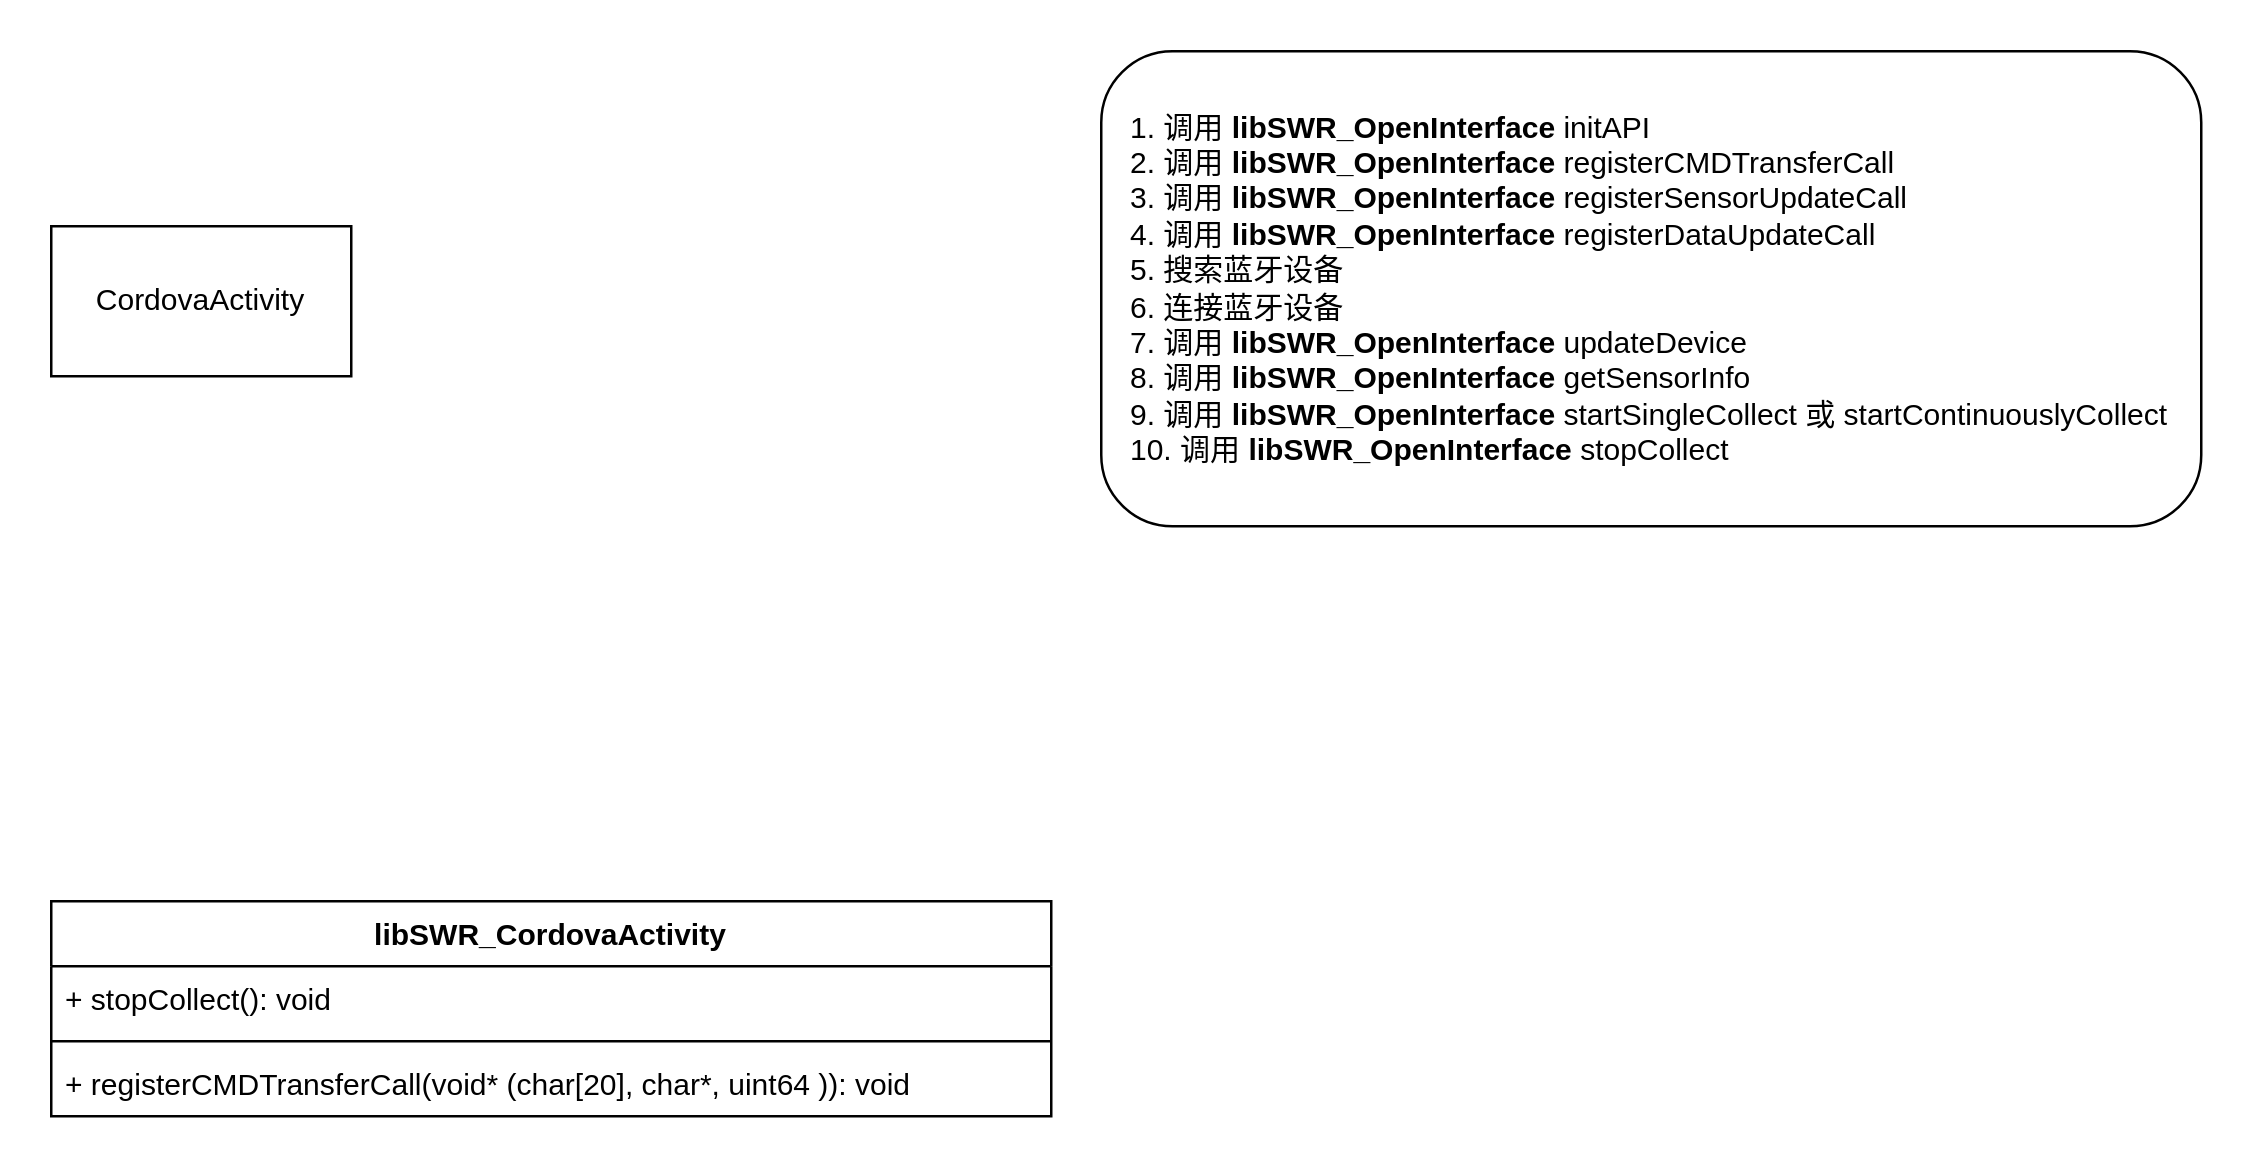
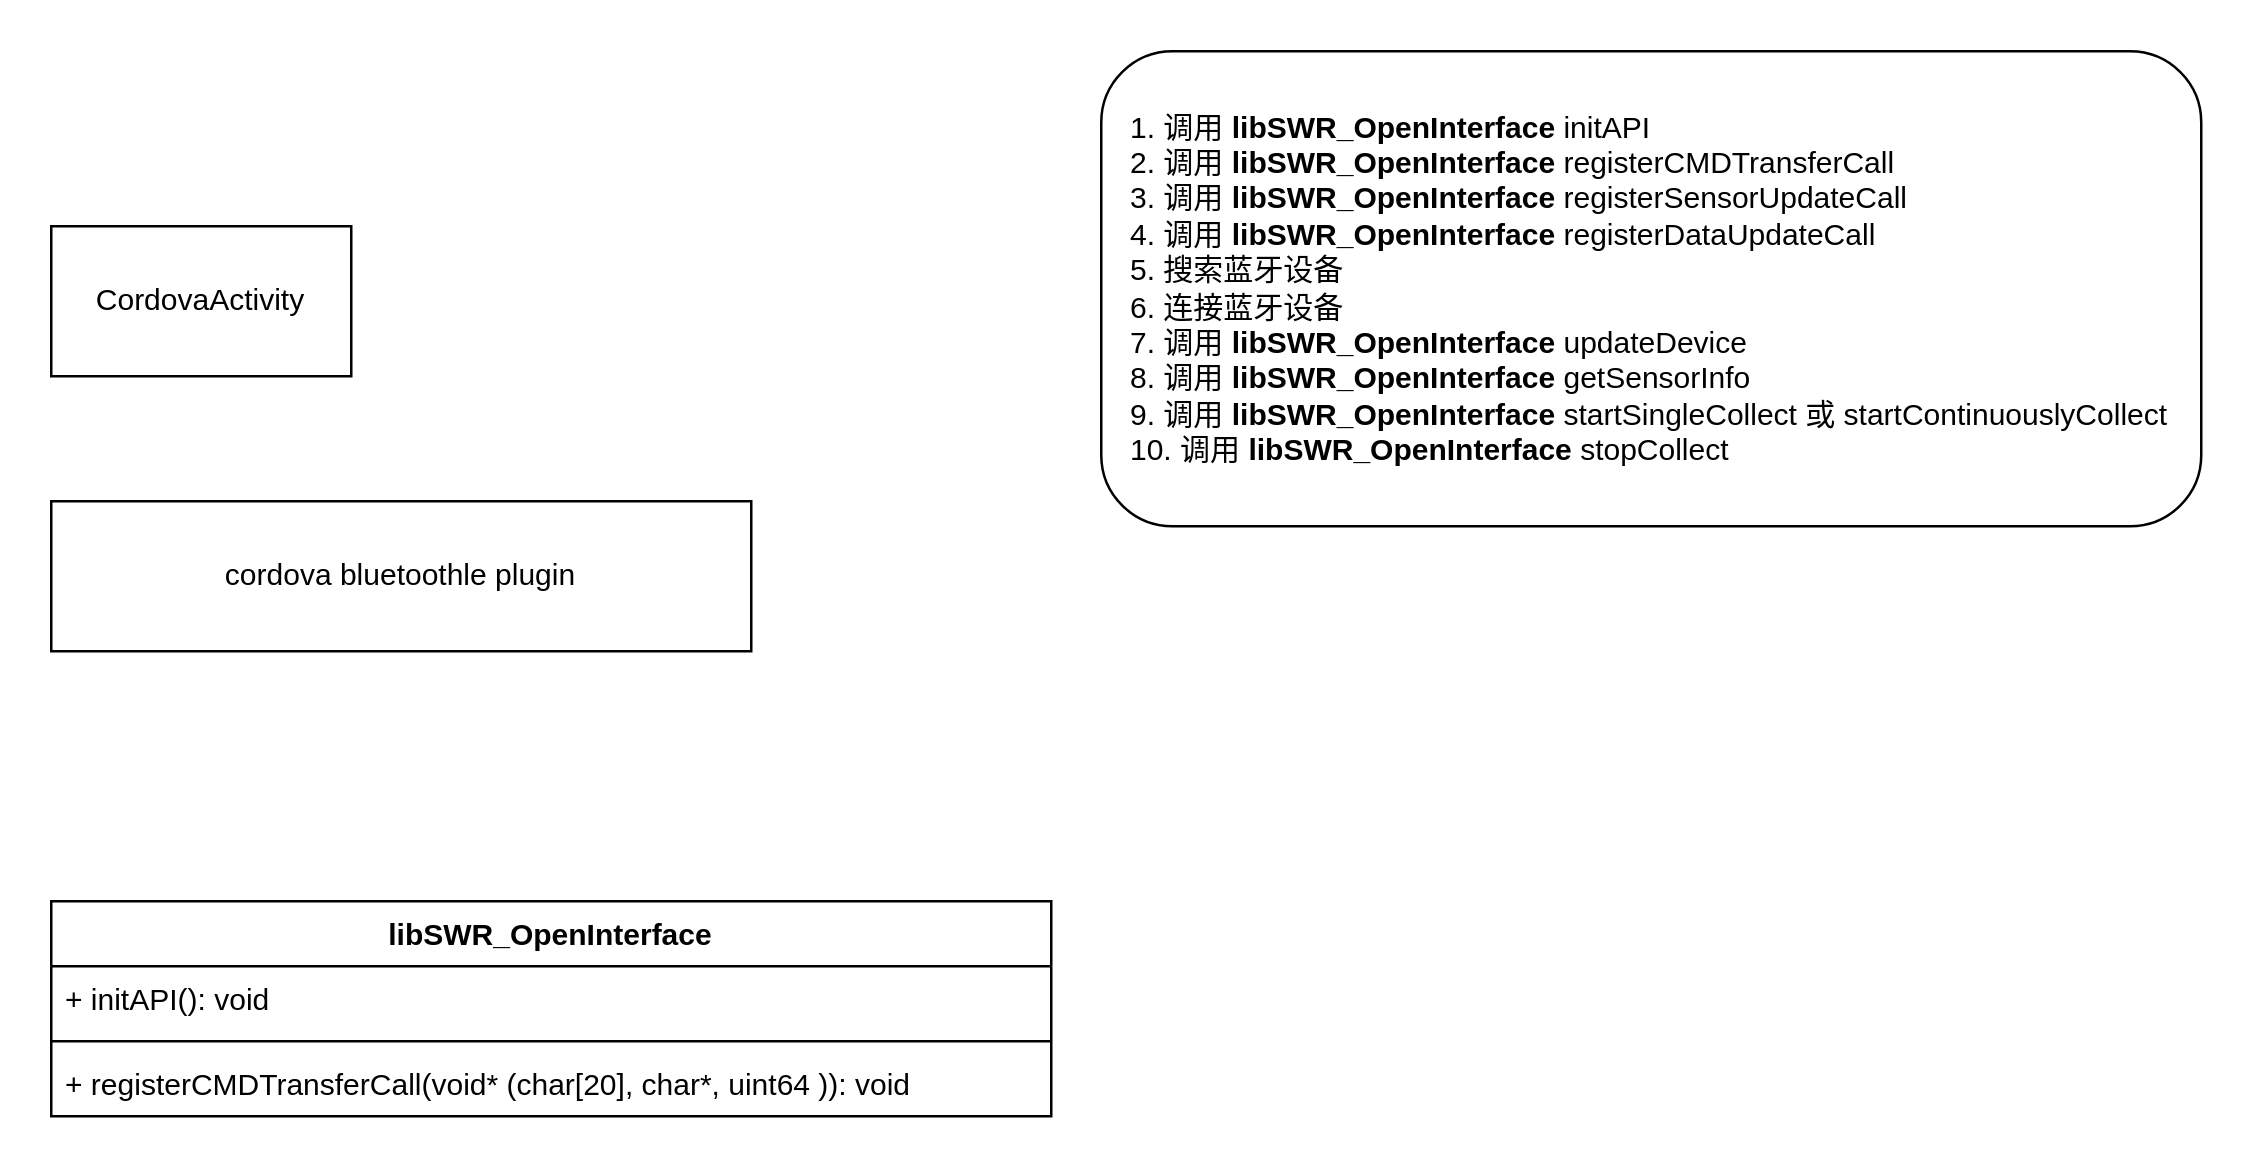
node "cordova bluetoothle plugin": added
node "libSWR_CordovaActivity": label "libSWR_CordovaActivity" -> "libSWR_OpenInterface"
node "+ stopCollect(): void": label "+ stopCollect(): void" -> "+ initAPI(): void"
